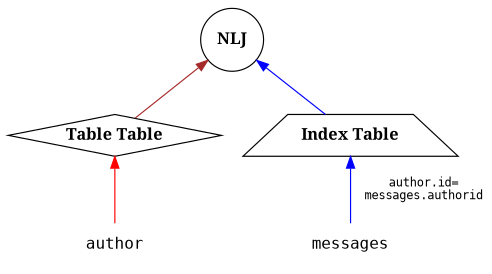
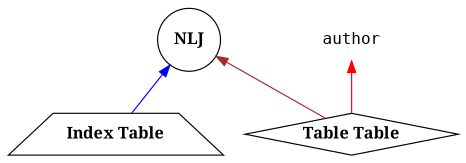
edge "author" -> "Table Table": reversed
node "messages": removed
